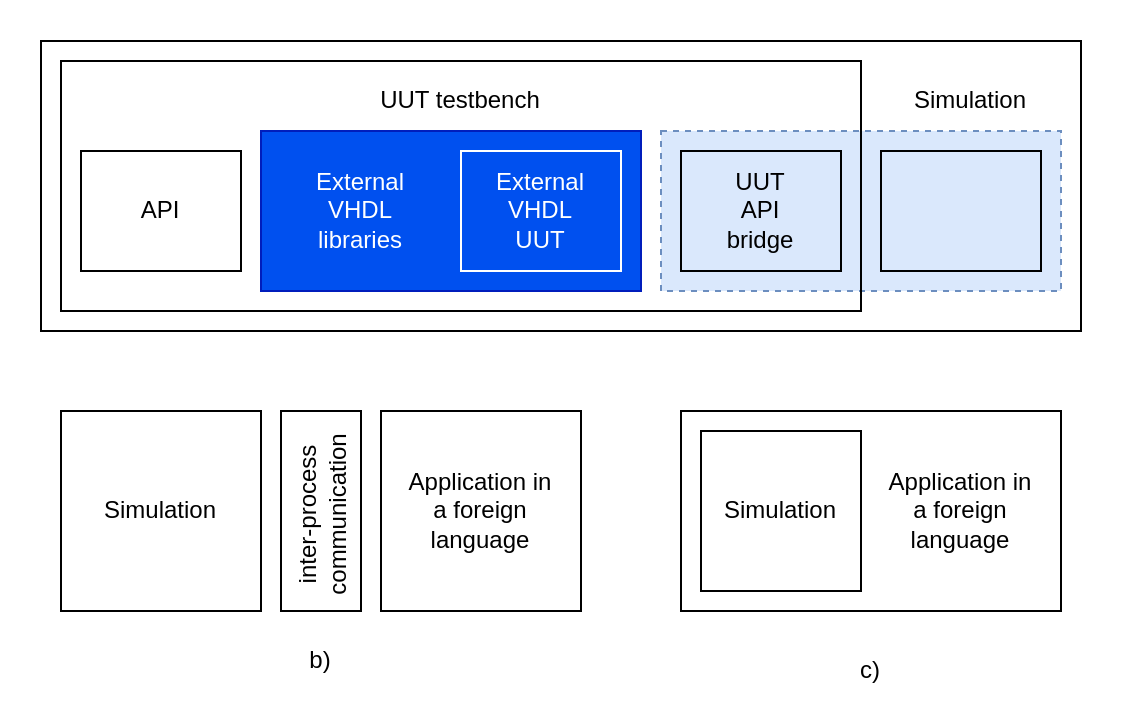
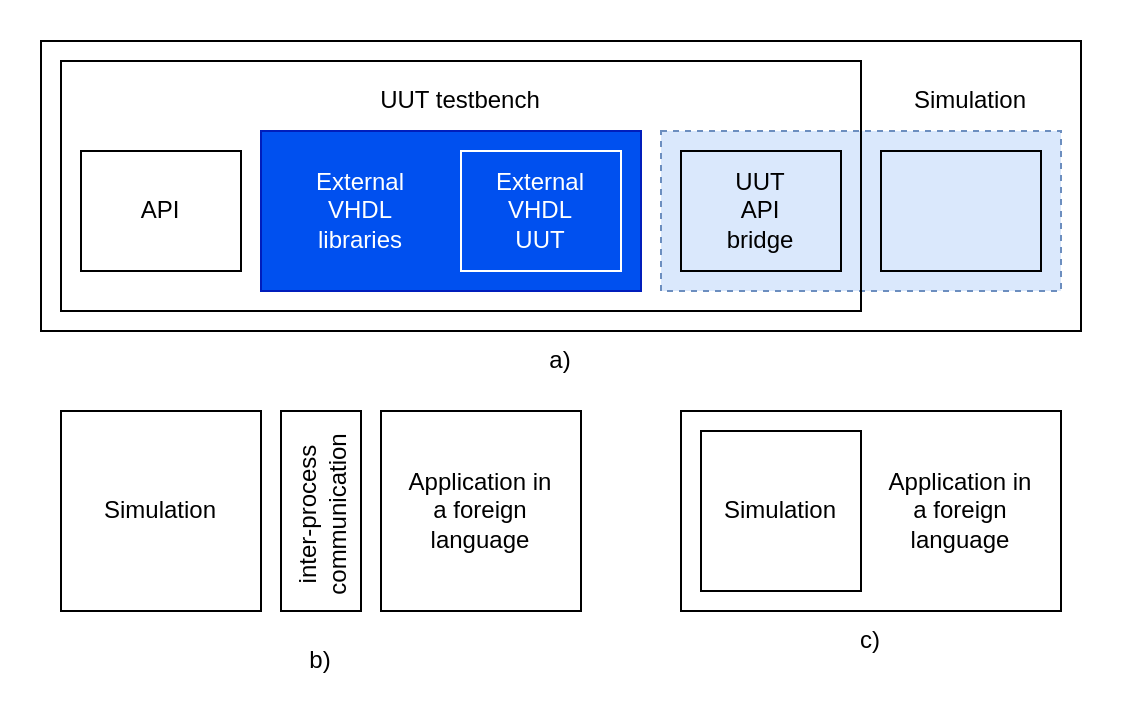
node "a)": added
node "c)": moved (871, 671) -> (871, 641)
